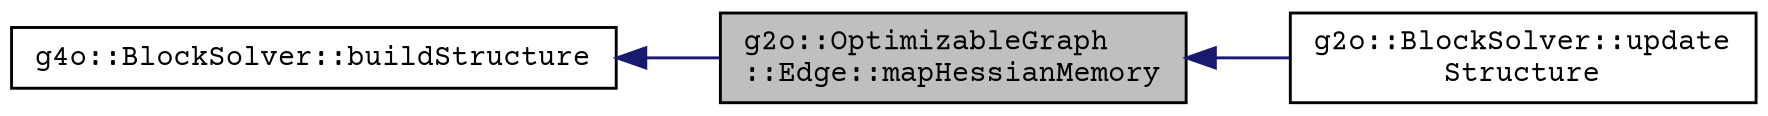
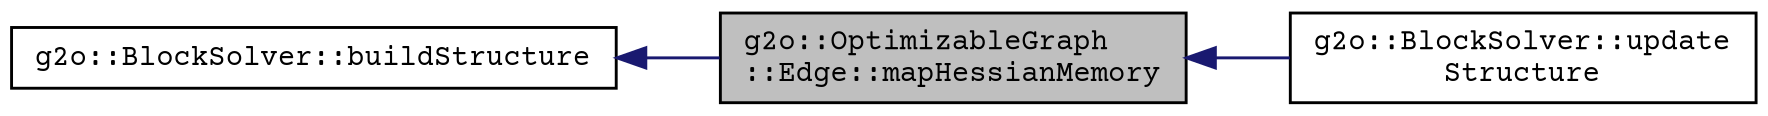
node "g4o::BlockSolver::buildStructure": label "g4o::BlockSolver::buildStructure" -> "g2o::BlockSolver::buildStructure"
